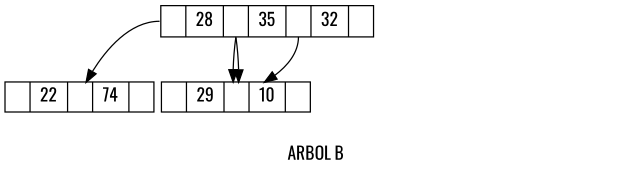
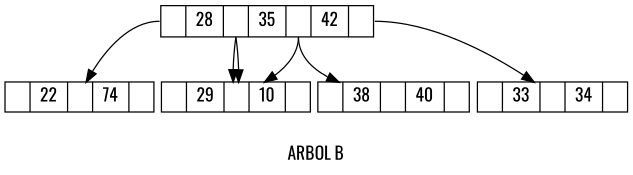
node "28": text "32" -> "42"
node "38": added
node "33": added
